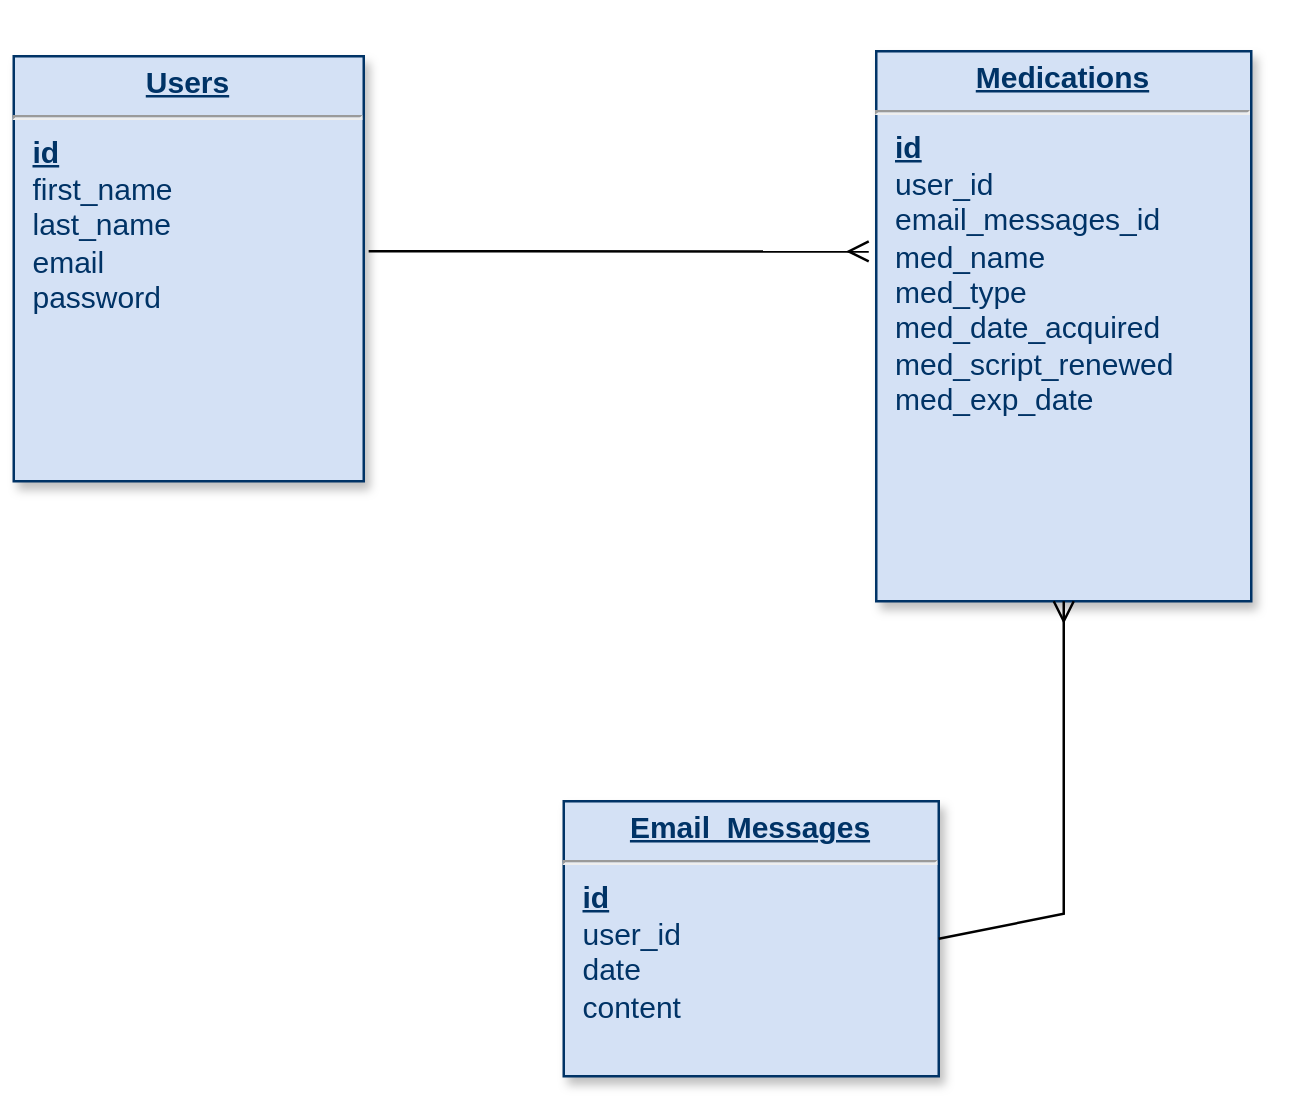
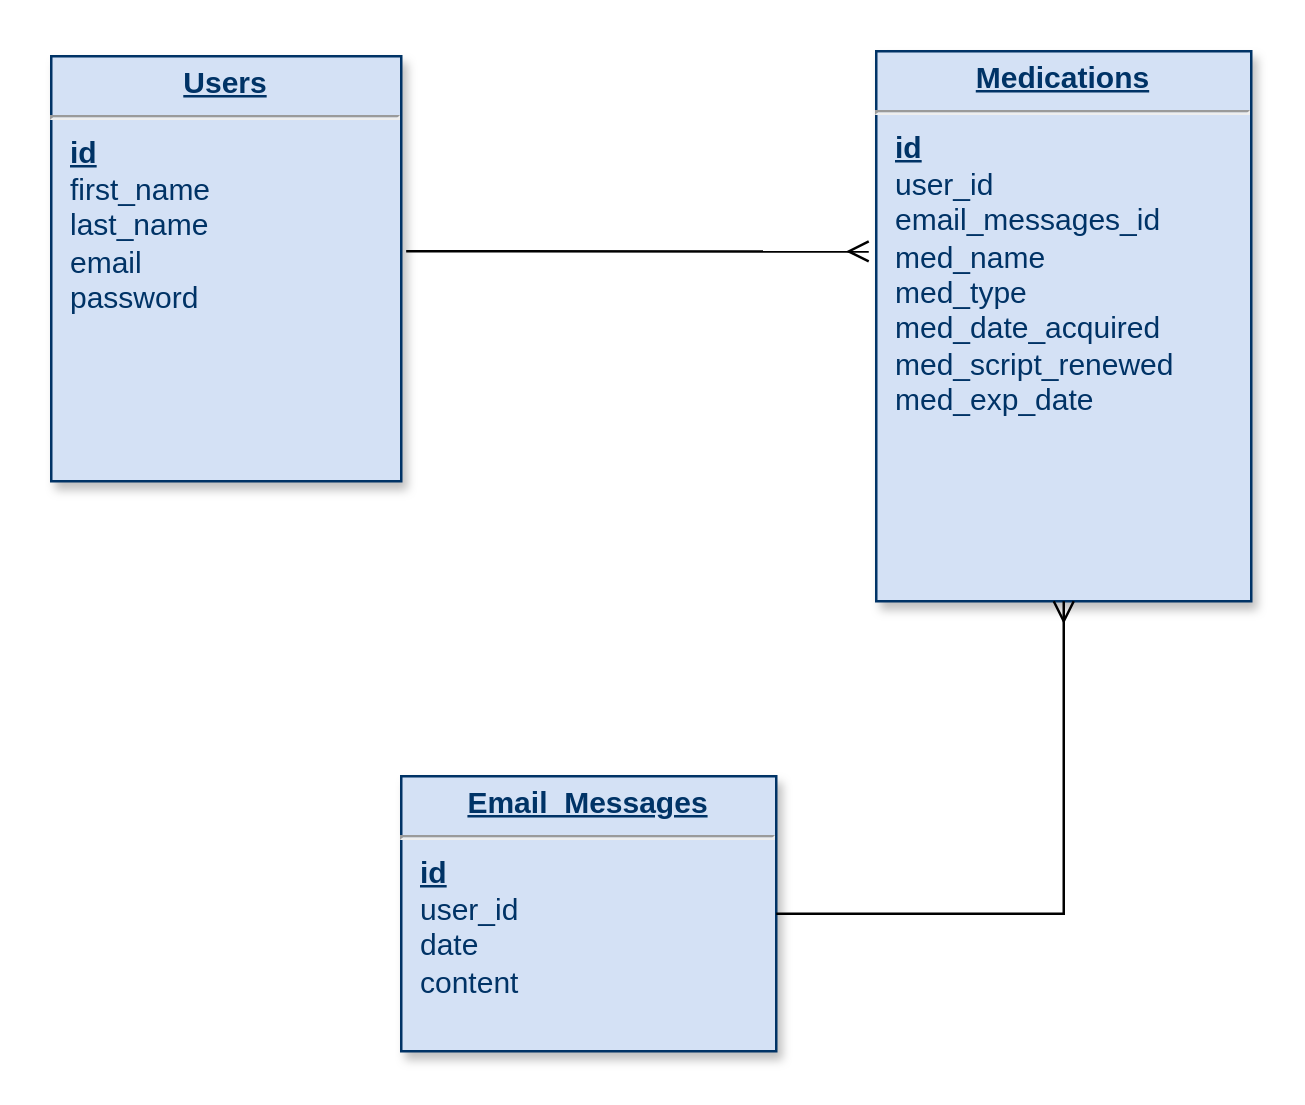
node "Users id first_name last_name email password": moved (189, 269) -> (226, 269)
node "Email_Messages id user_id date content": moved (751, 939) -> (589, 914)
